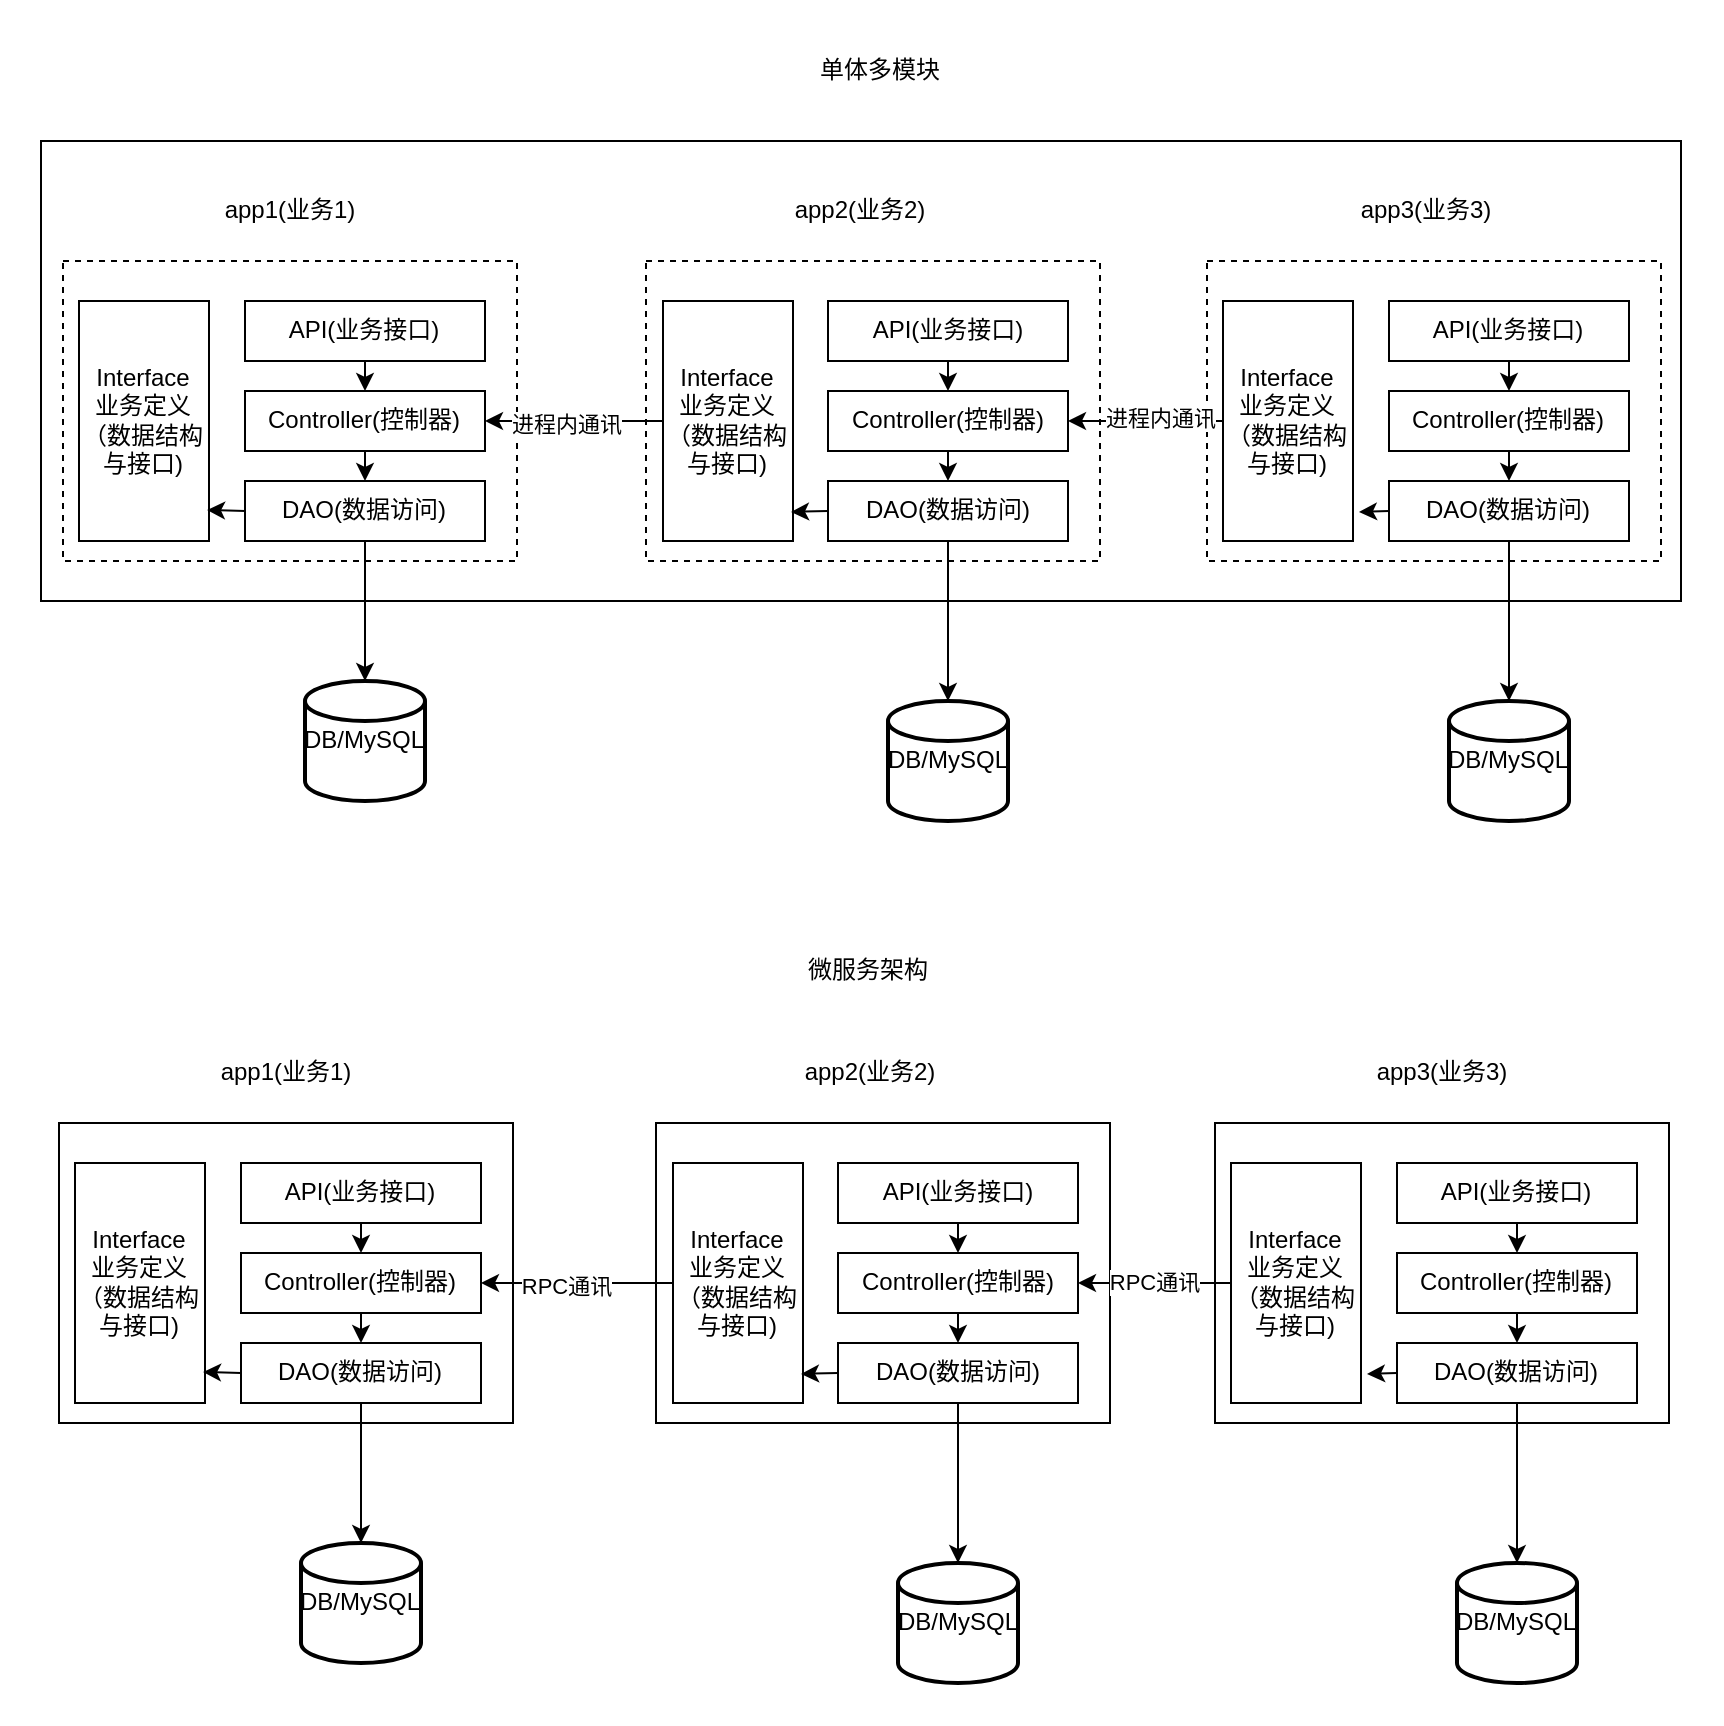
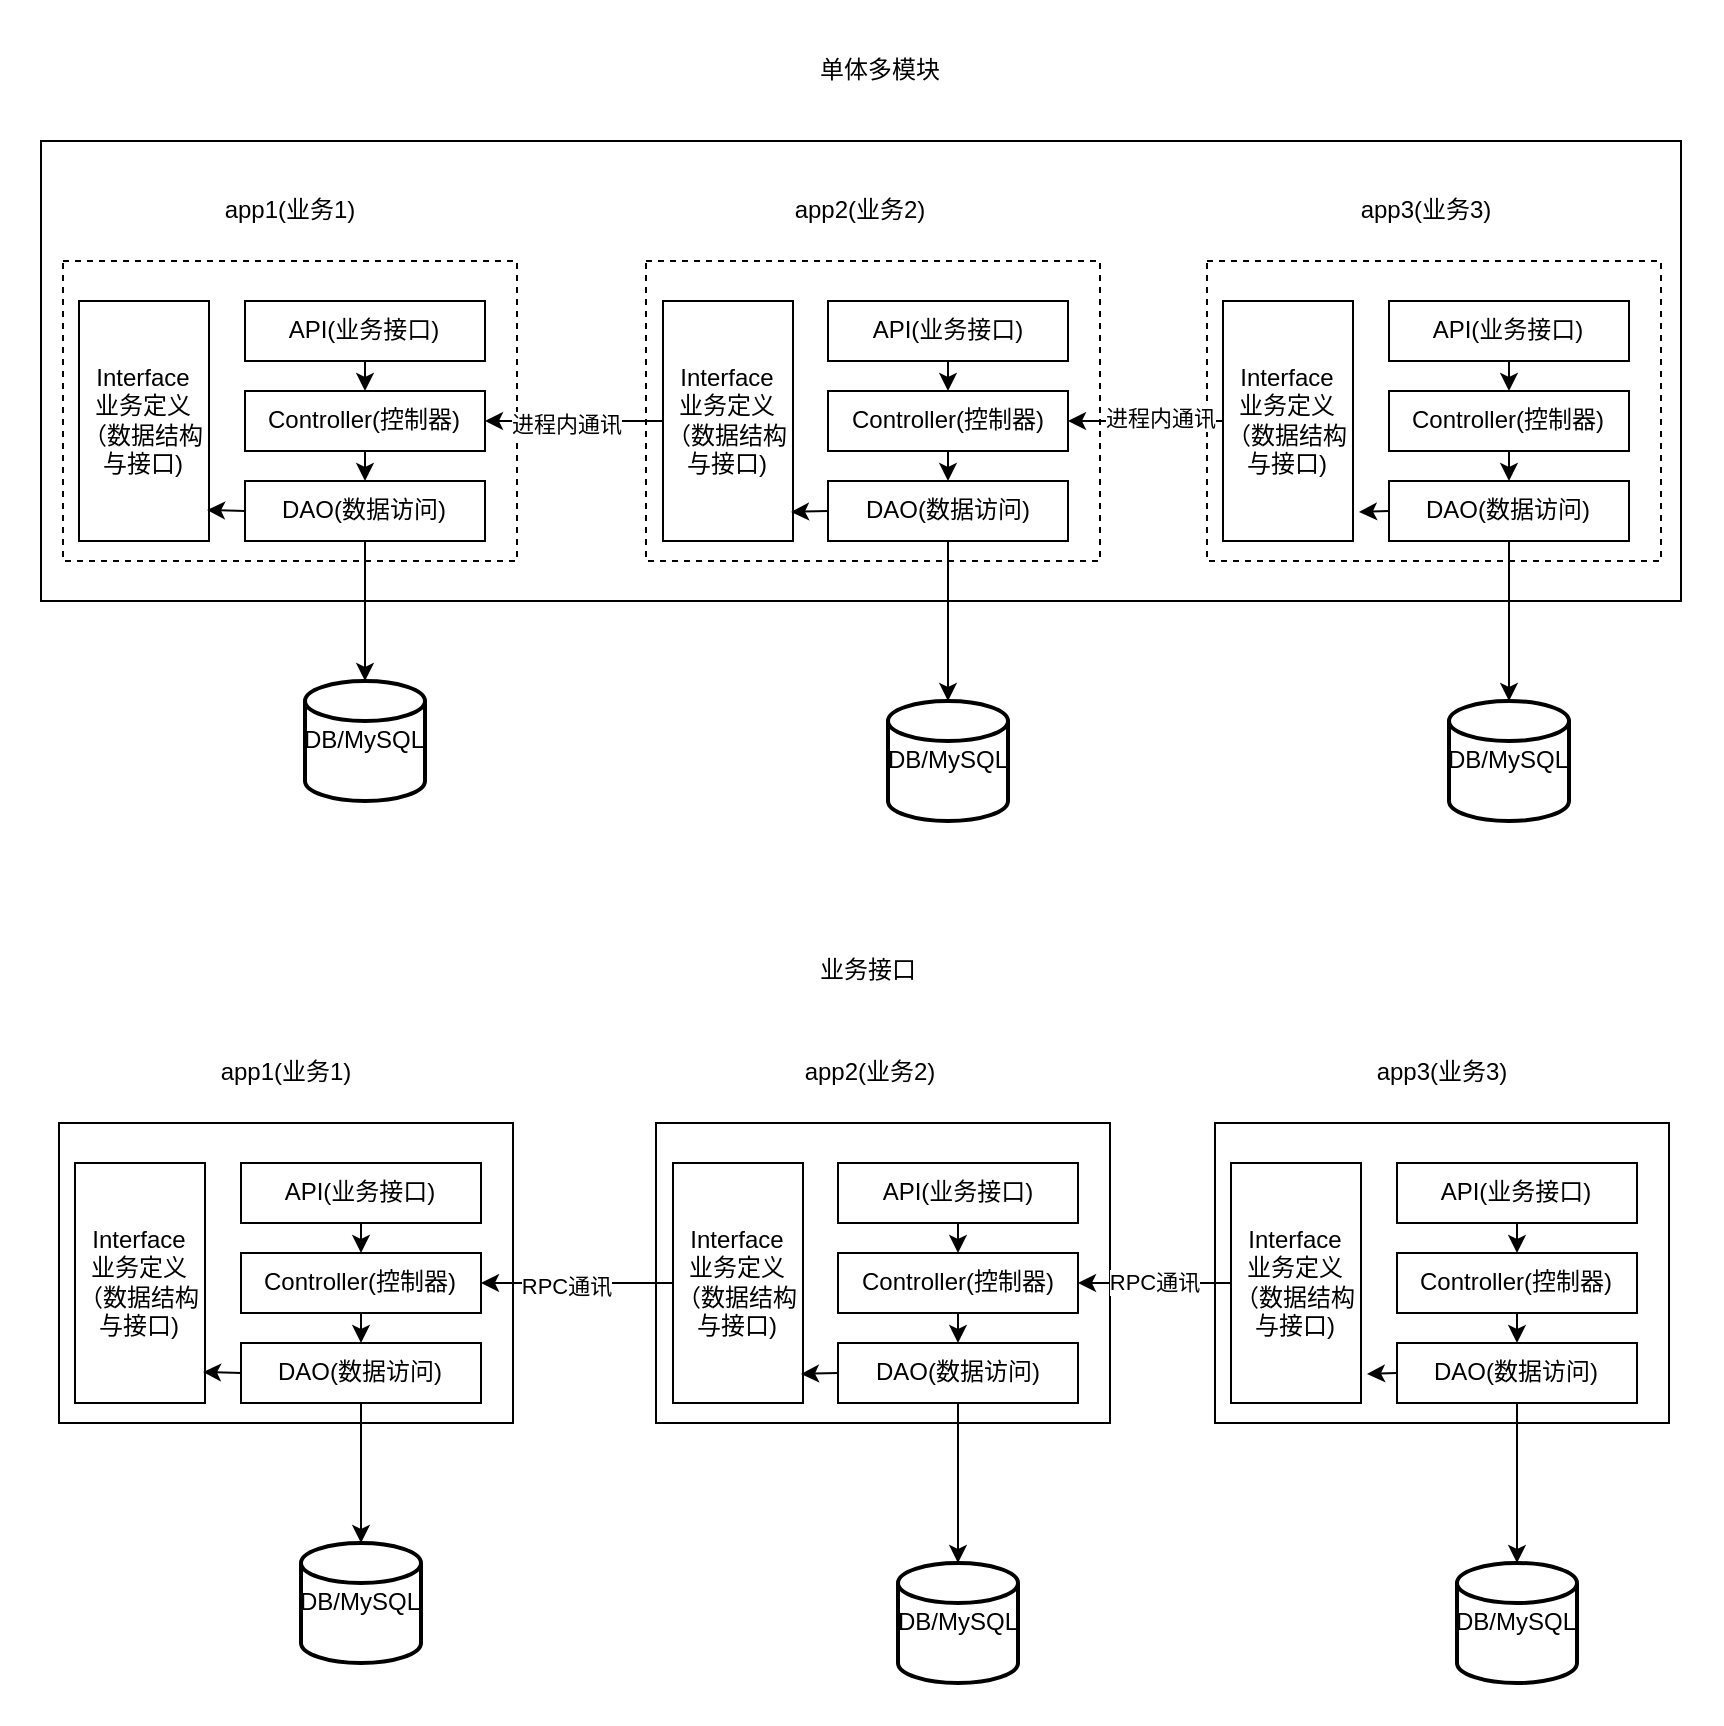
node "微服务架构": label "微服务架构" -> "业务接口"
